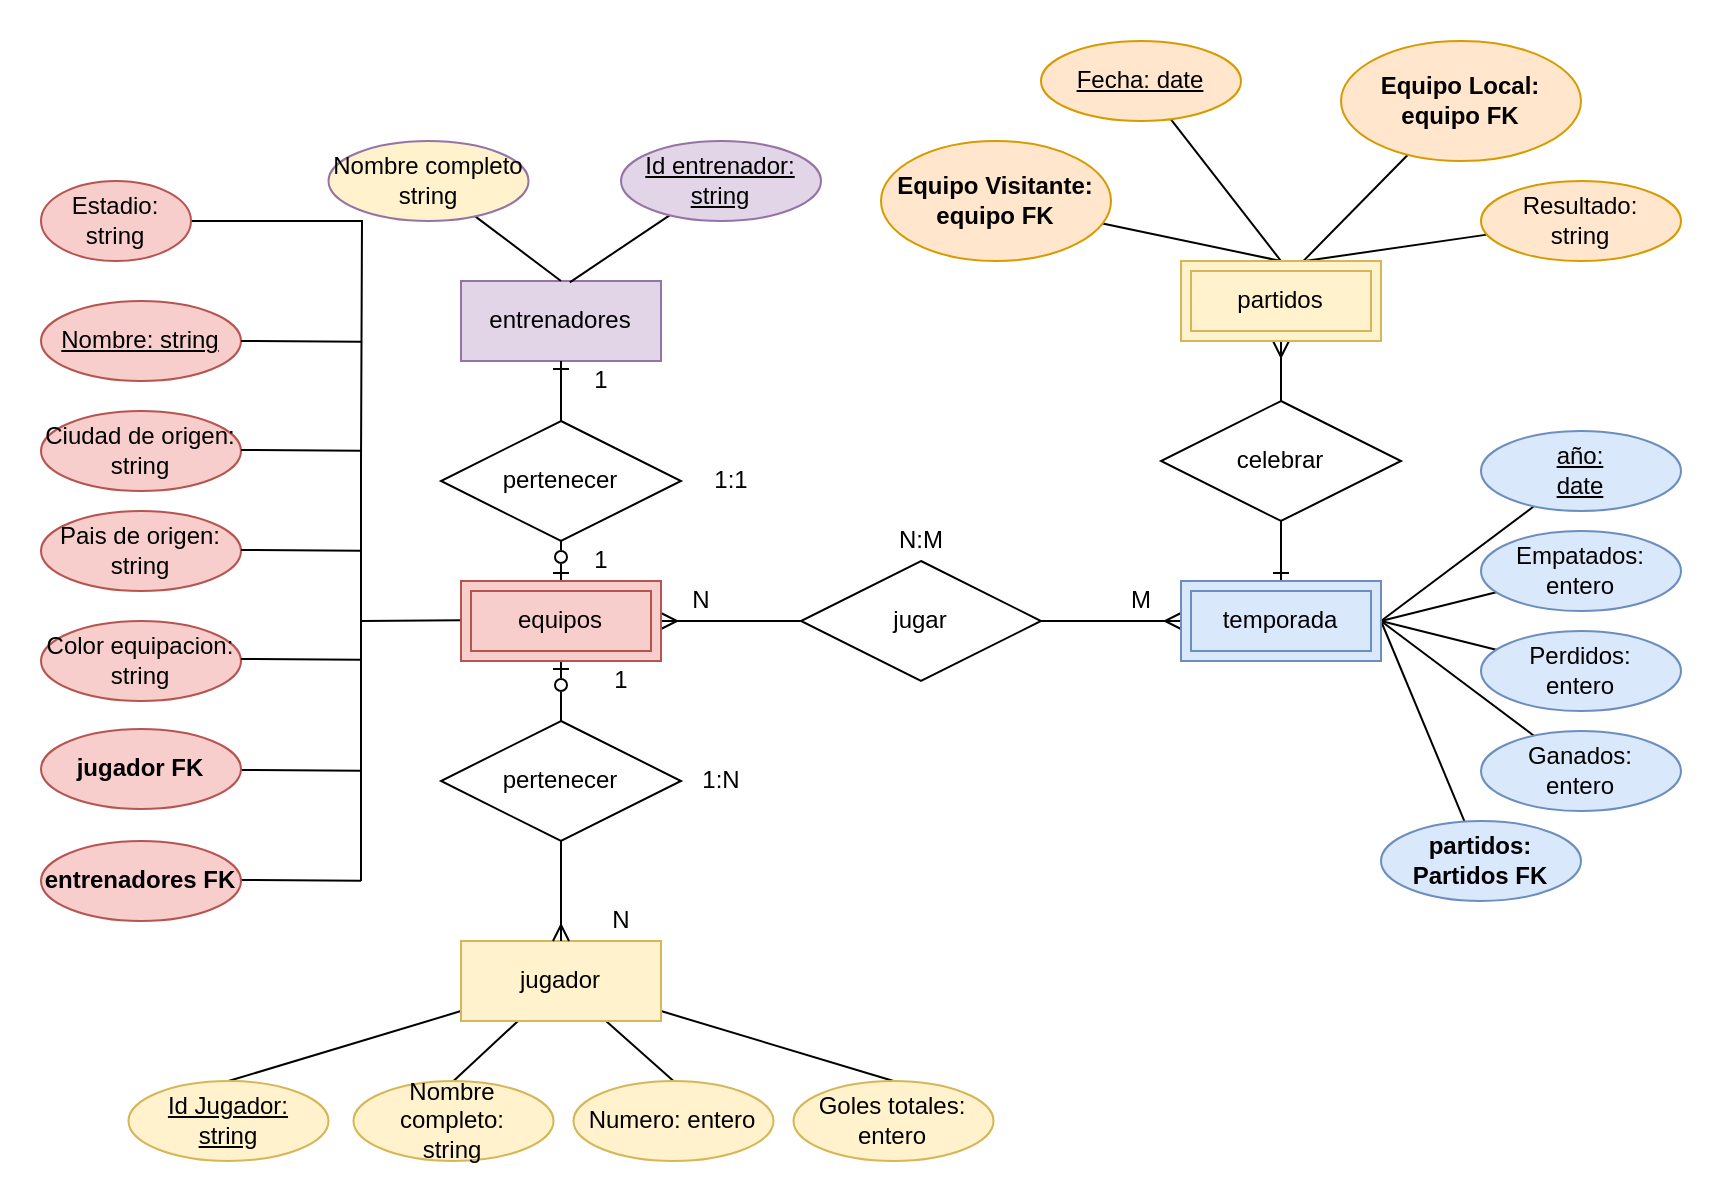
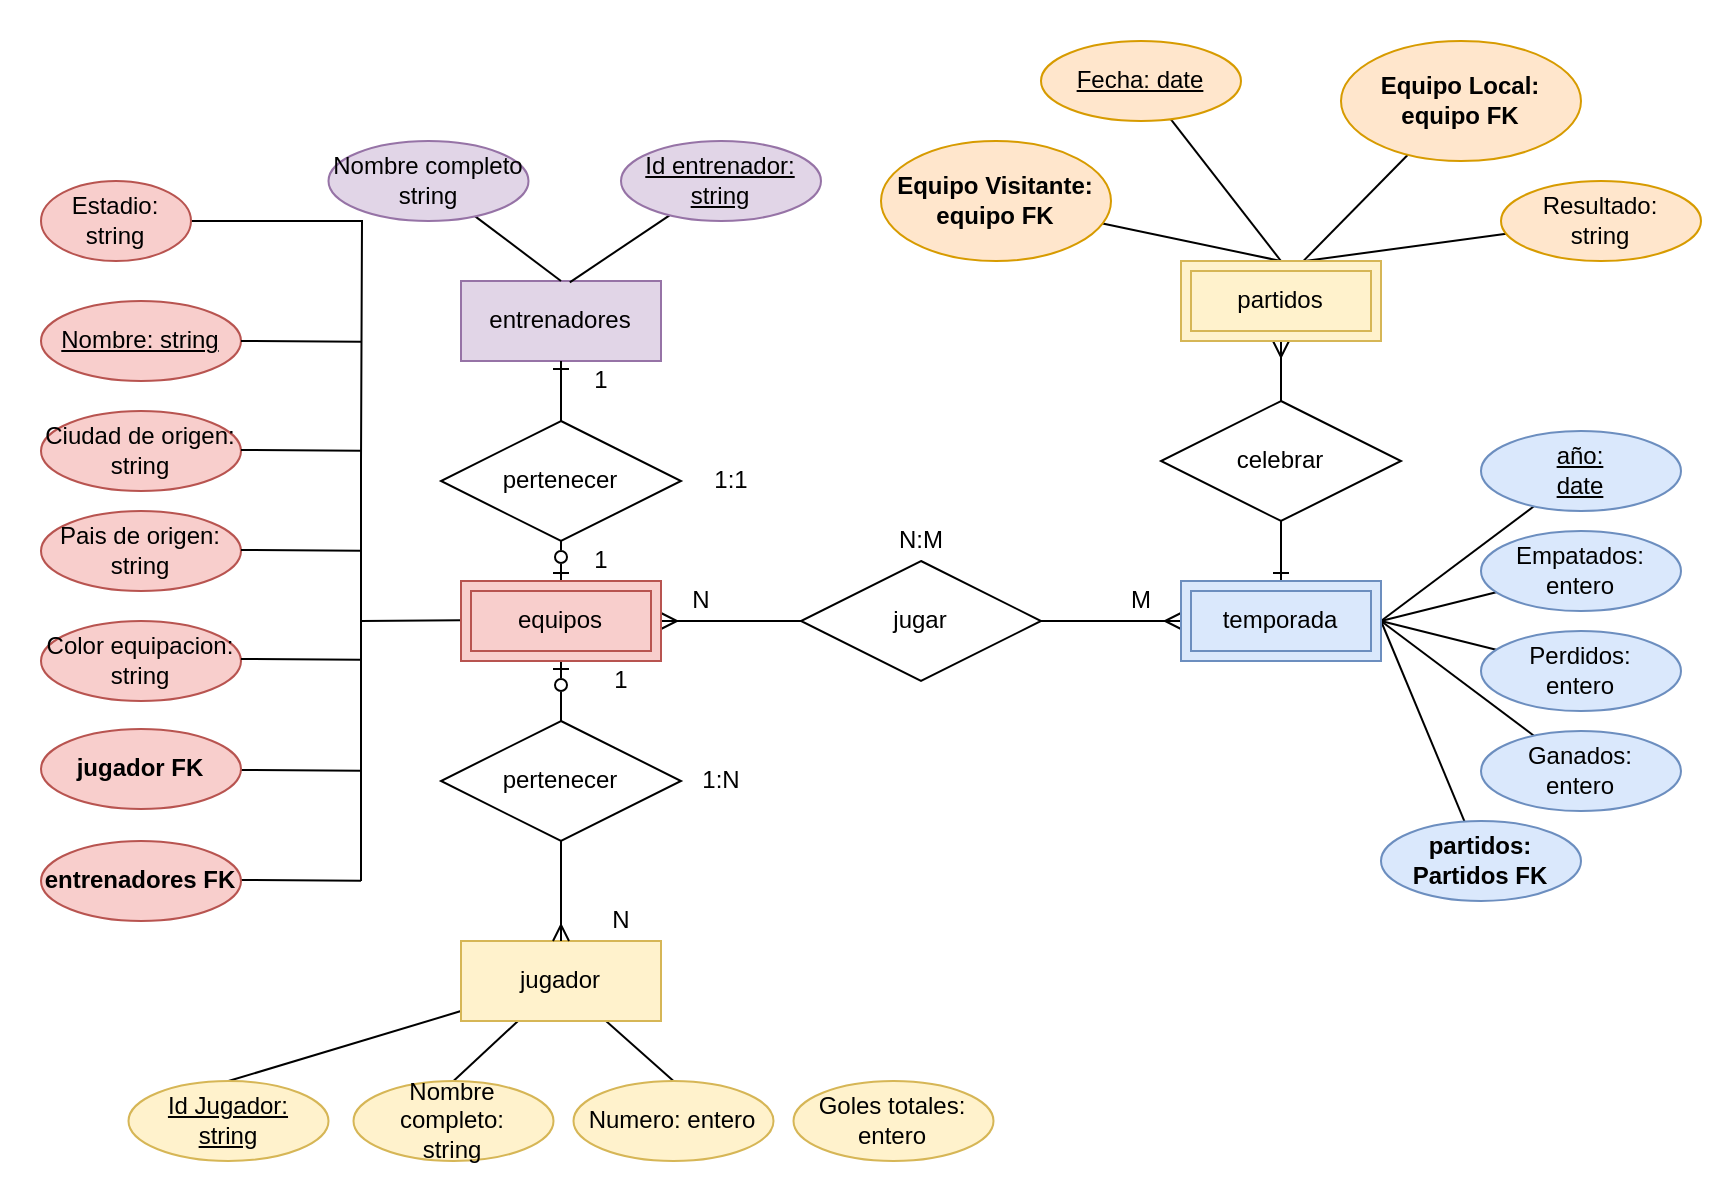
node "Nombre completo string": fillcolor #fff2cc -> #e1d5e7
node "Resultado: string": moved (1581, 221) -> (1601, 221)
edge "jugador" -- "Goles totales: entero": removed
